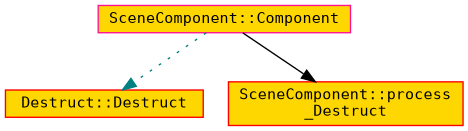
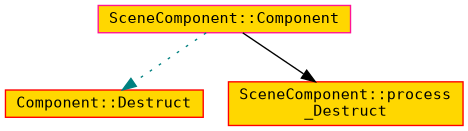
node "Destruct::Destruct": label "Destruct::Destruct" -> "Component::Destruct"
